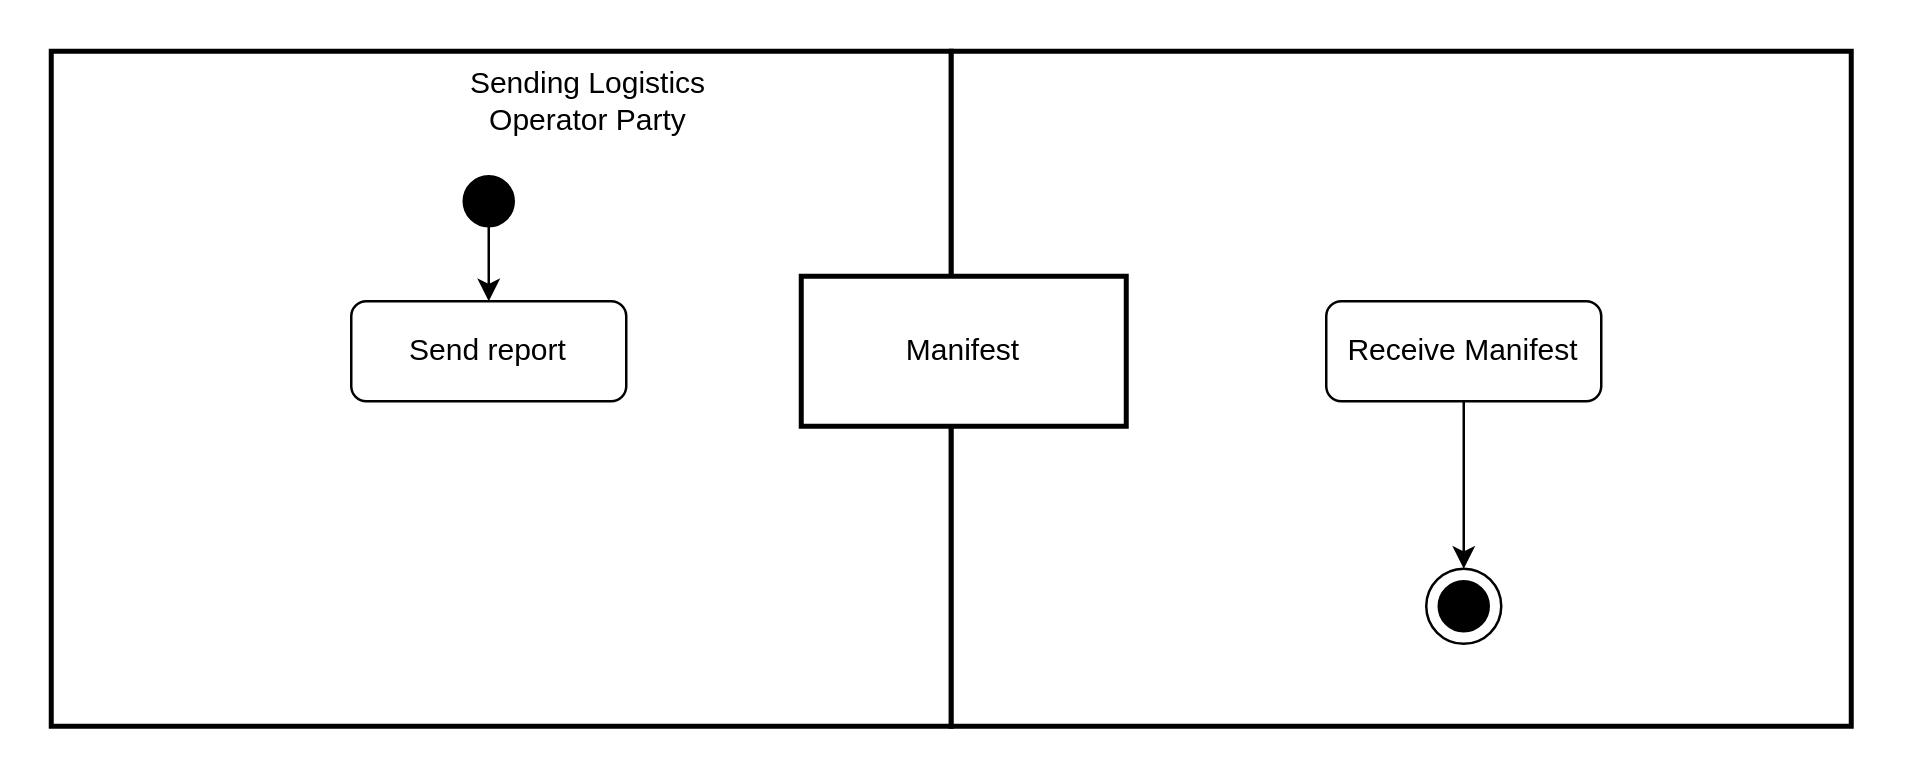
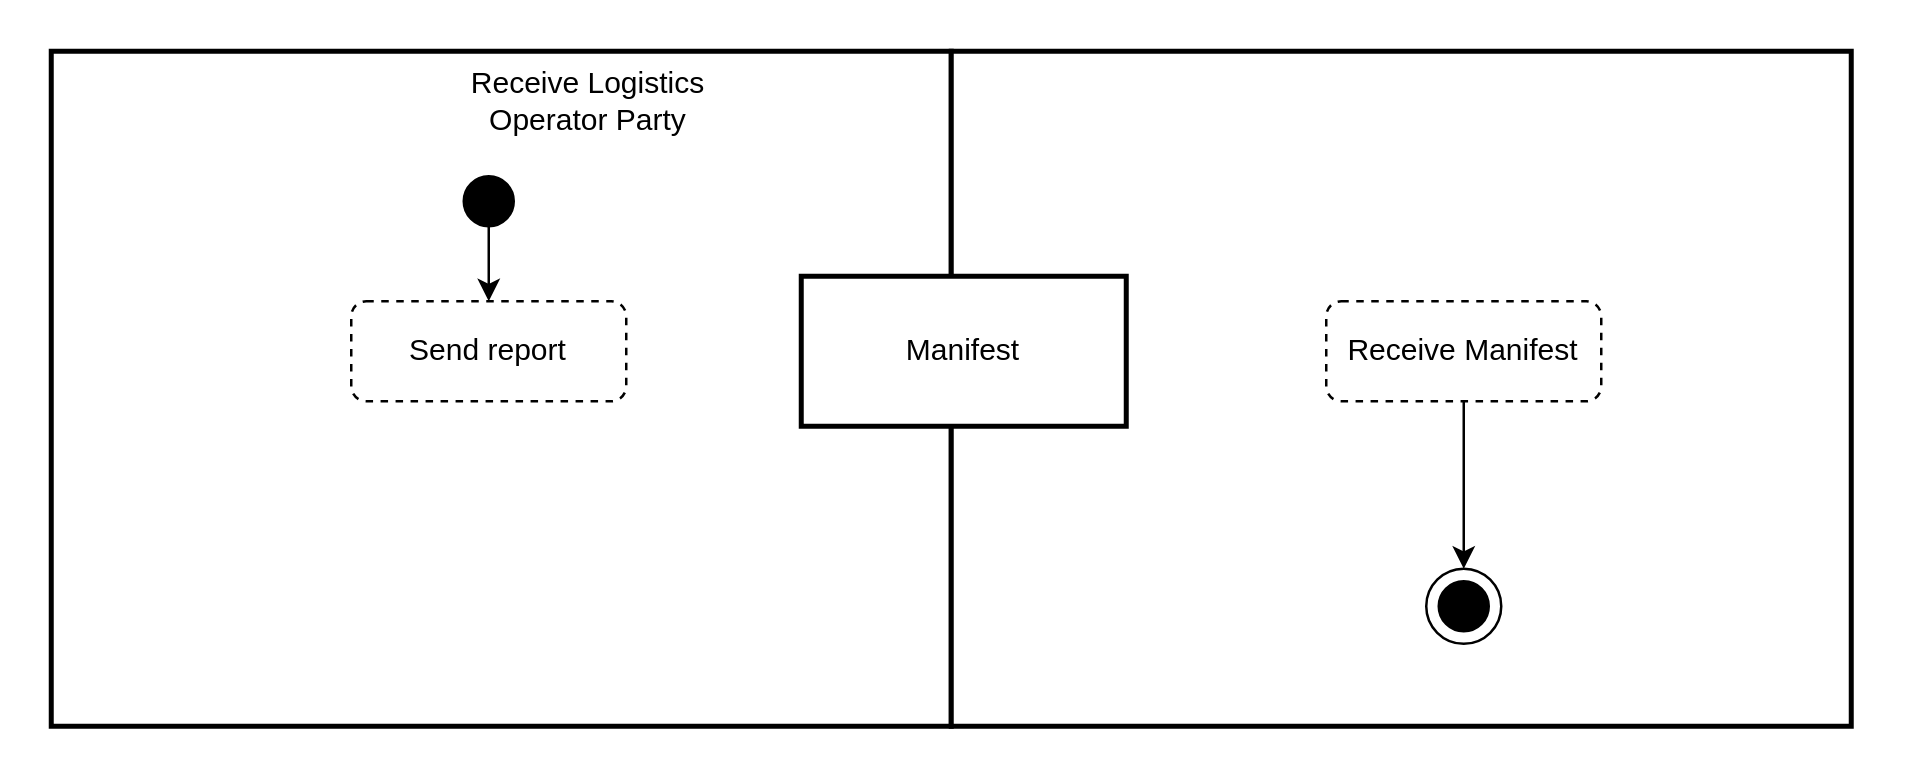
node "Sending Logistics Operator Party": label "Sending Logistics Operator Party" -> "Receive Logistics Operator Party"
node "Send report": style solid -> dashed
node "Receive Manifest": style solid -> dashed
